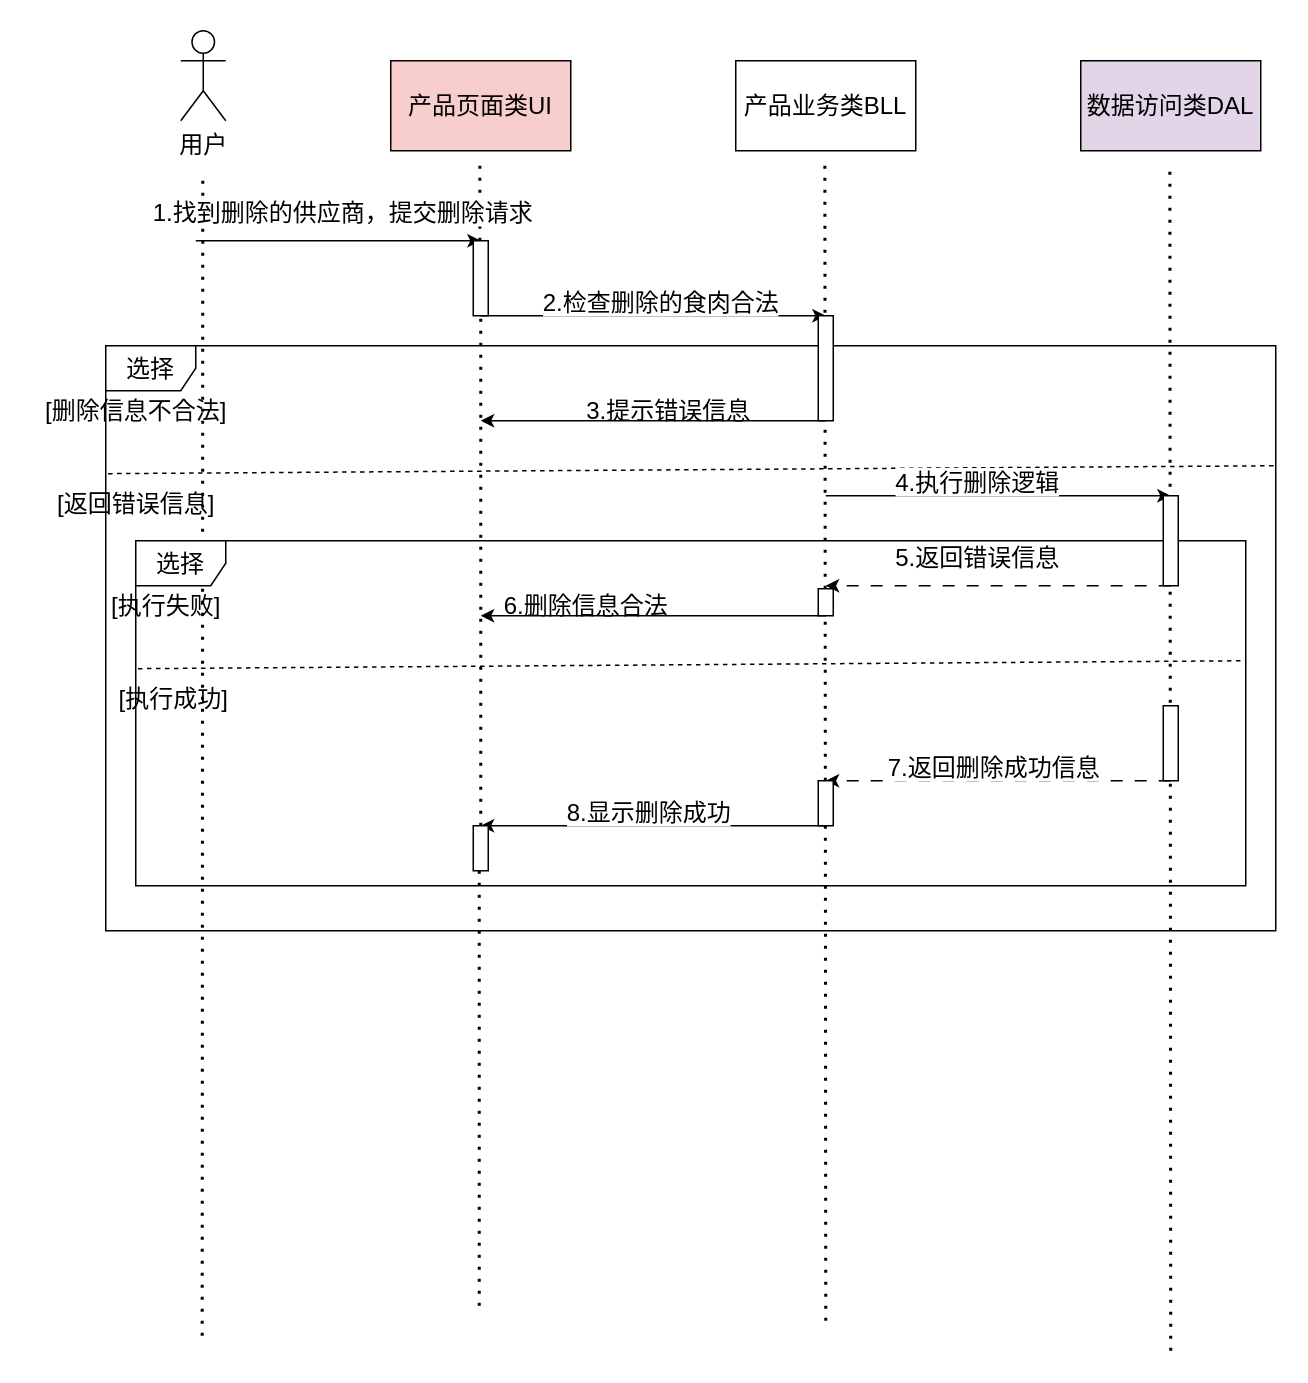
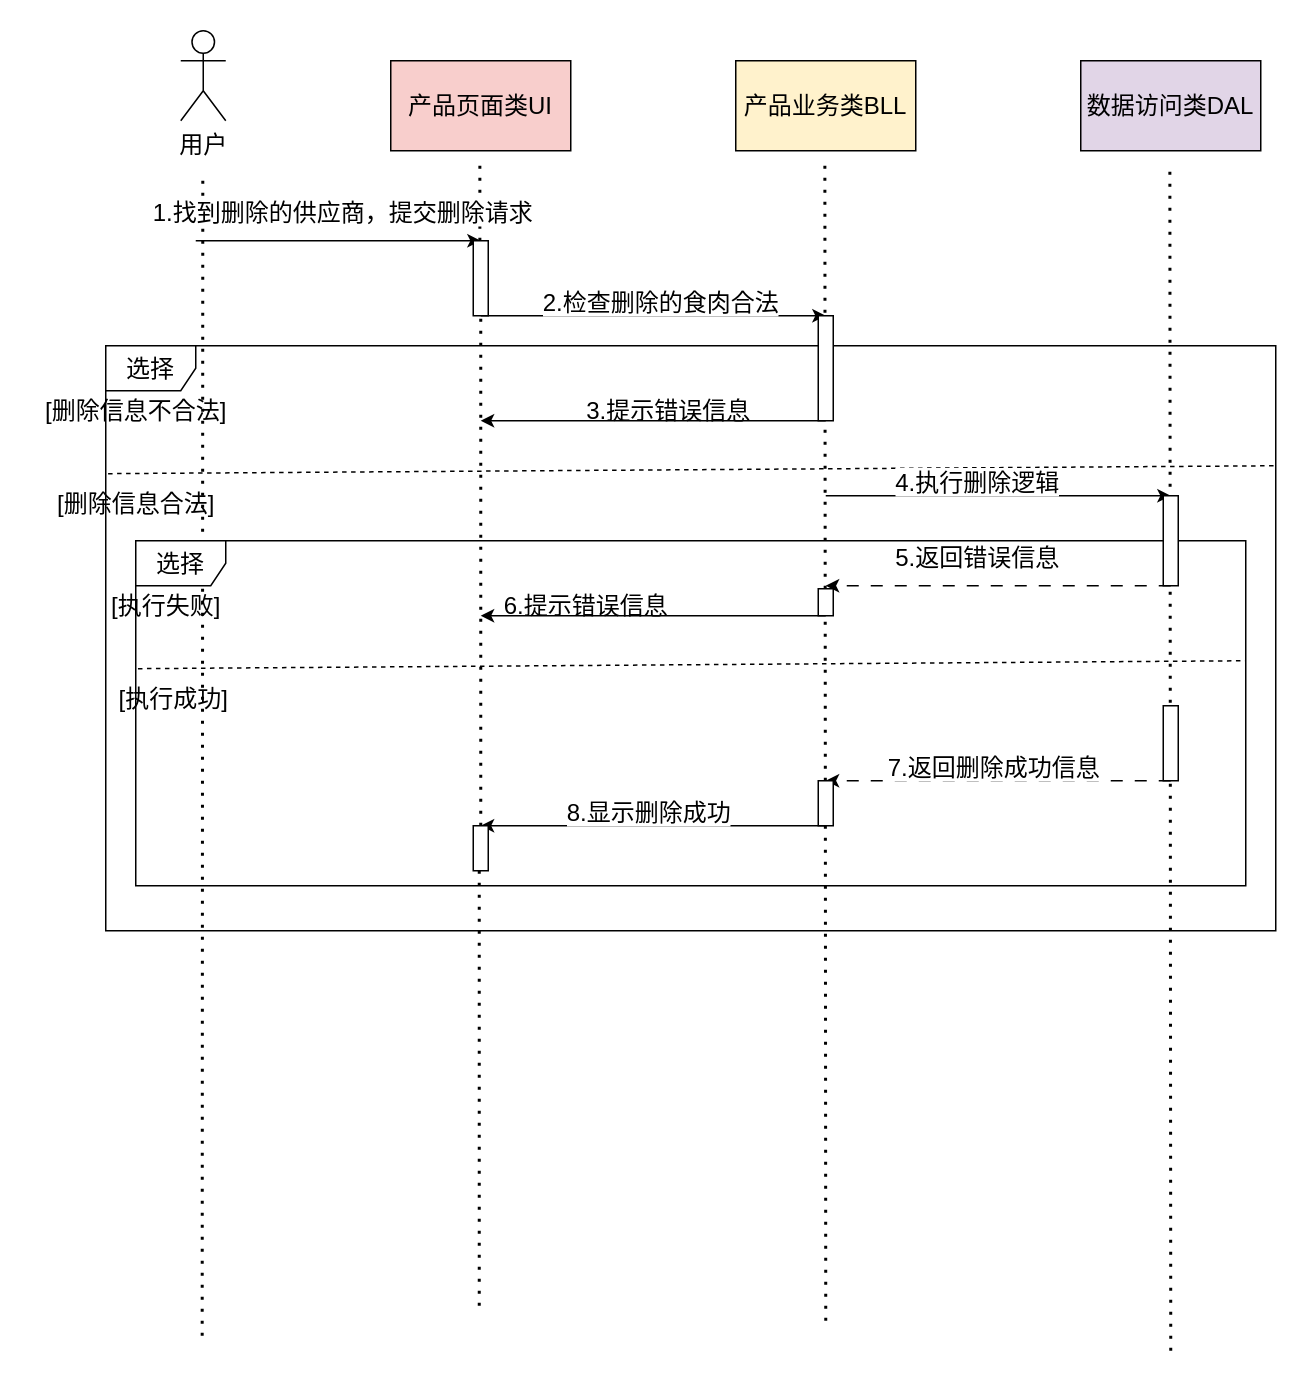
node "产品业务类BLL": fillcolor #ffffff -> #fff2cc
node "[返回错误信息]": label "[返回错误信息]" -> "[删除信息合法]"
node "6.删除信息合法": label "6.删除信息合法" -> "6.提示错误信息"
